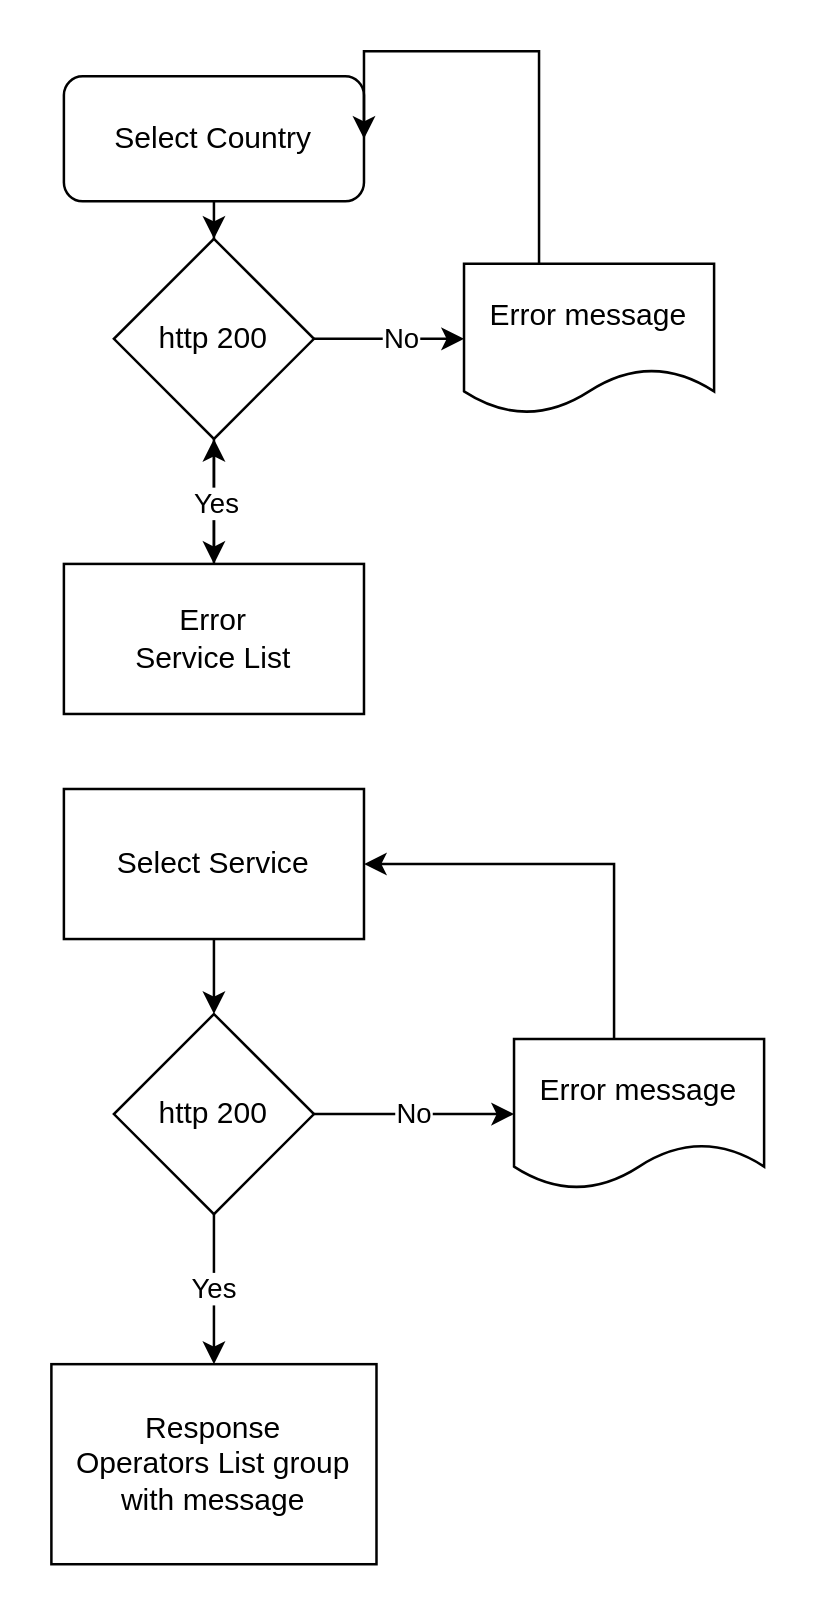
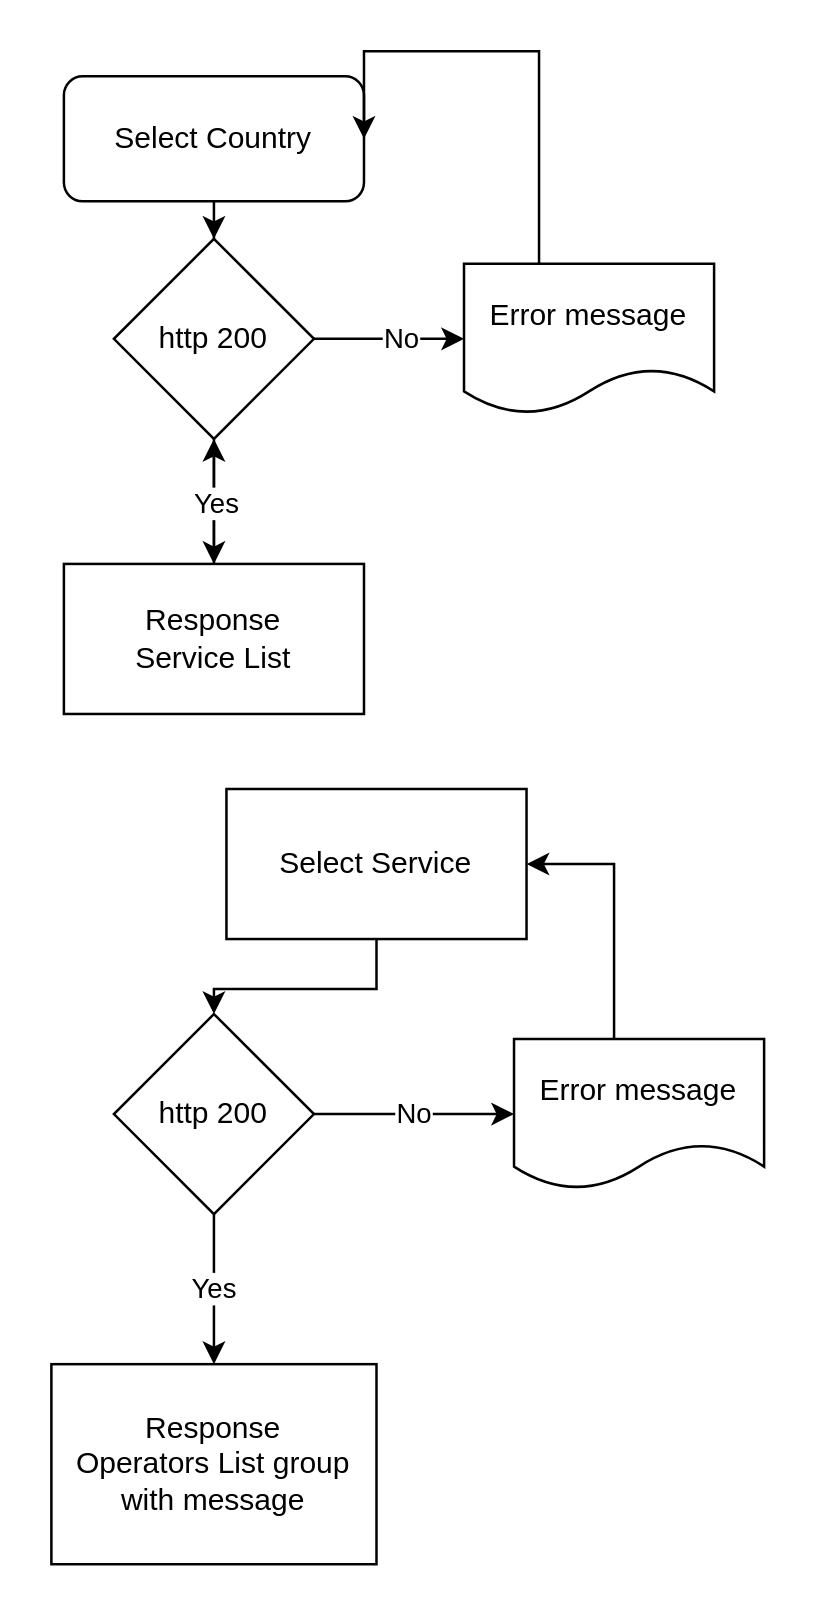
node "Error Service List": label "Error Service List" -> "Response Service List"
node "Select Service": moved (214, 864) -> (376, 864)
